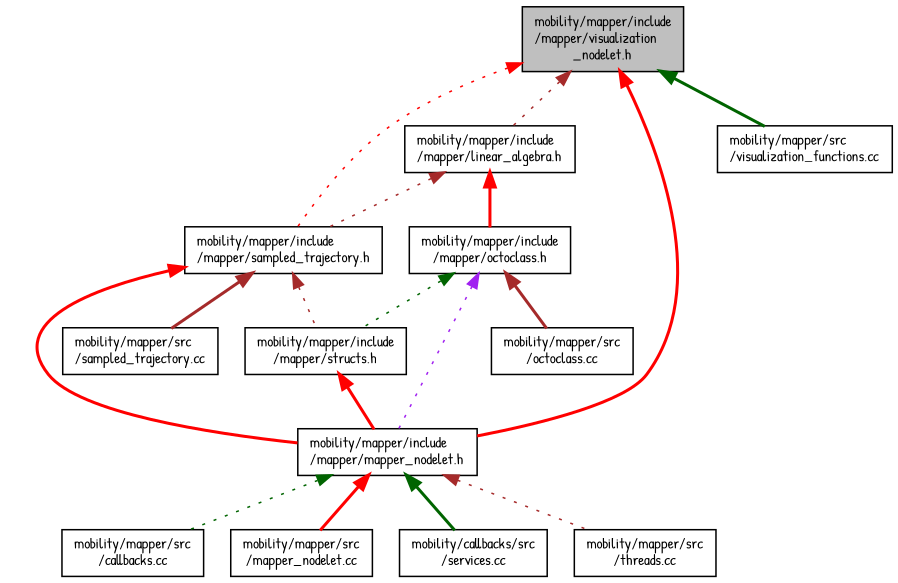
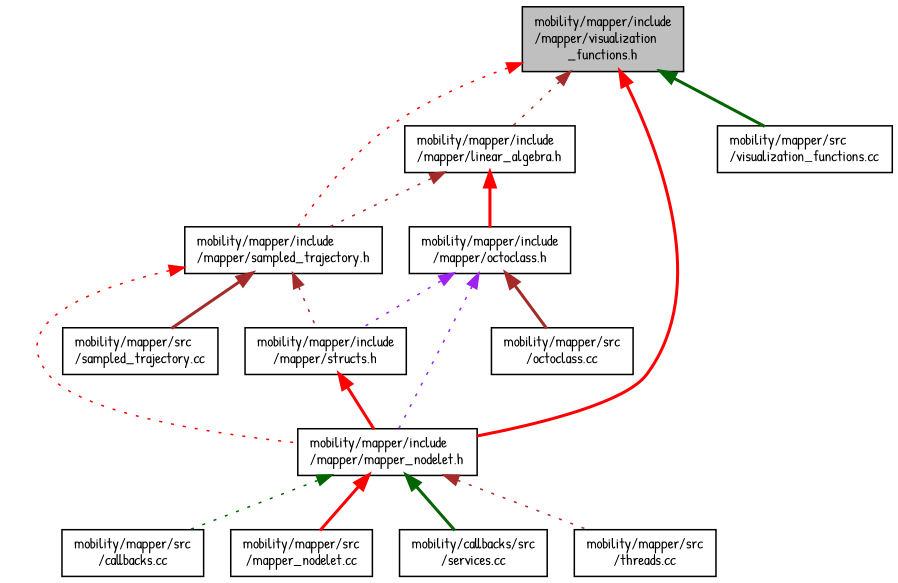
node "mobility/mapper/include /mapper/visualization _nodelet.h": label "mobility/mapper/include /mapper/visualization _nodelet.h" -> "mobility/mapper/include /mapper/visualization _functions.h"
edge "mobility/mapper/include /mapper/structs.h" -> "mobility/mapper/include /mapper/octoclass.h": color darkgreen -> purple
edge "mobility/mapper/include /mapper/mapper_nodelet.h" -> "mobility/mapper/include /mapper/sampled_trajectory.h": style bold -> dotted
